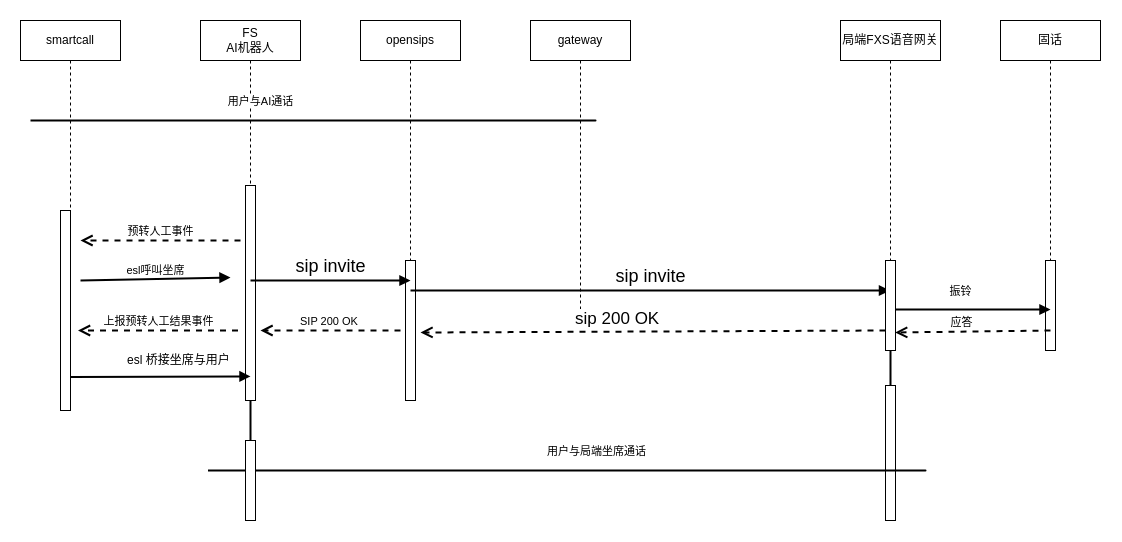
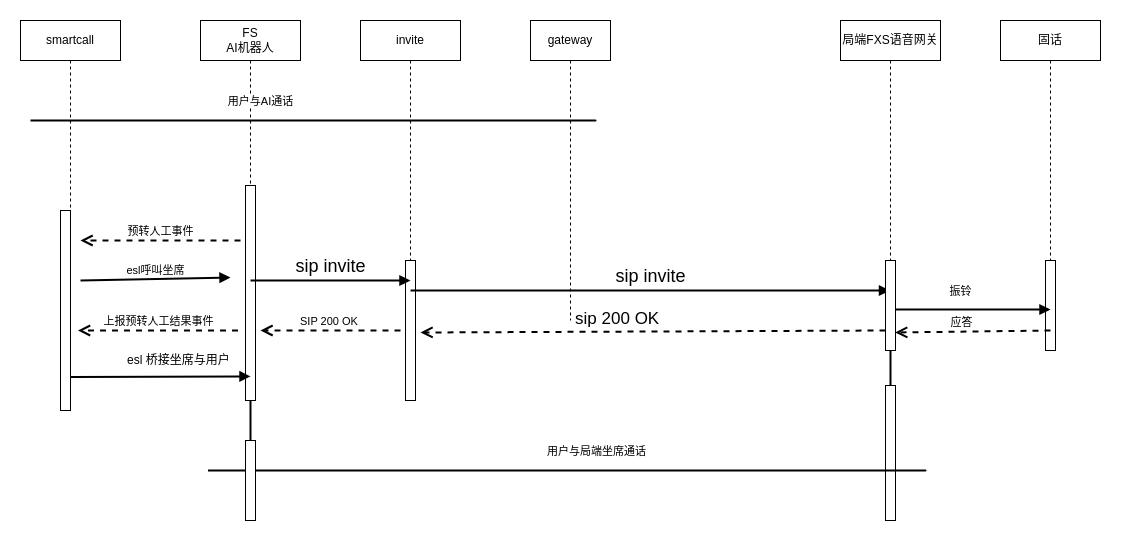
node "opensips": label "opensips" -> "invite"
node "gateway": size 100x300 -> 80x300
